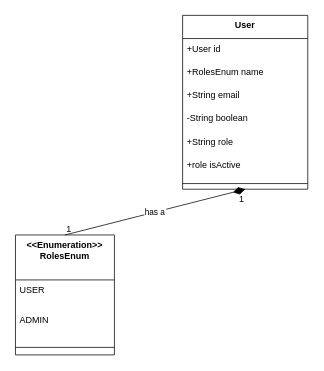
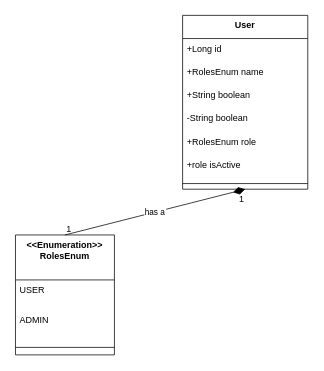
node "+User id": label "+User id" -> "+Long id"
node "+String email": label "+String email" -> "+String boolean"
node "+String role": label "+String role" -> "+RolesEnum role"
